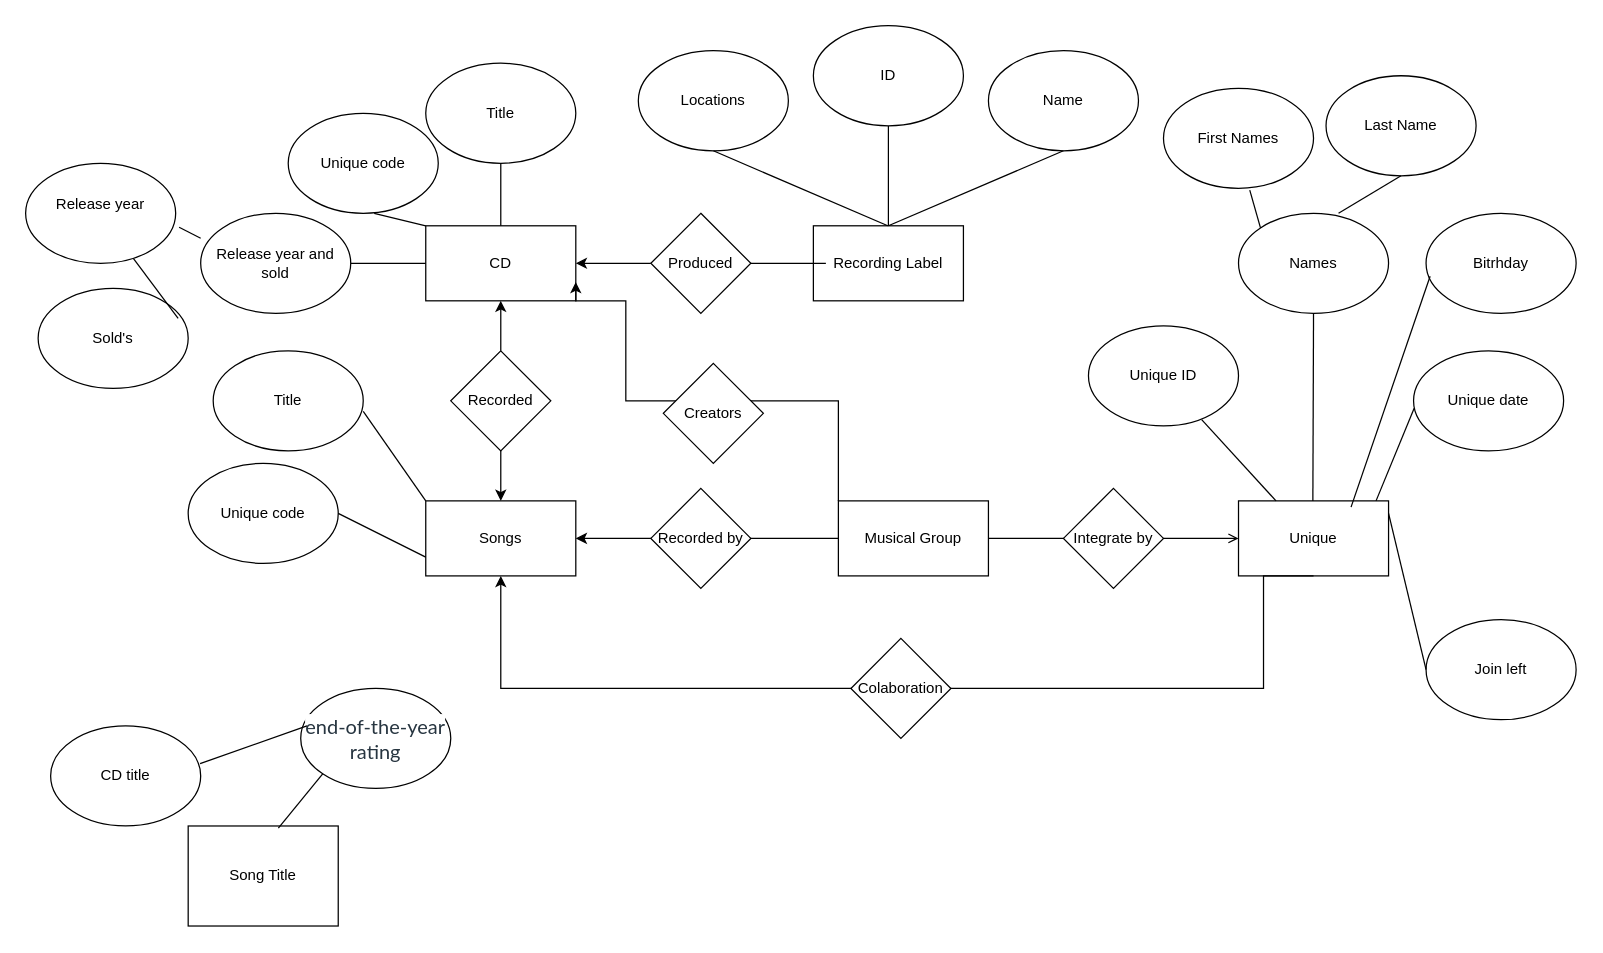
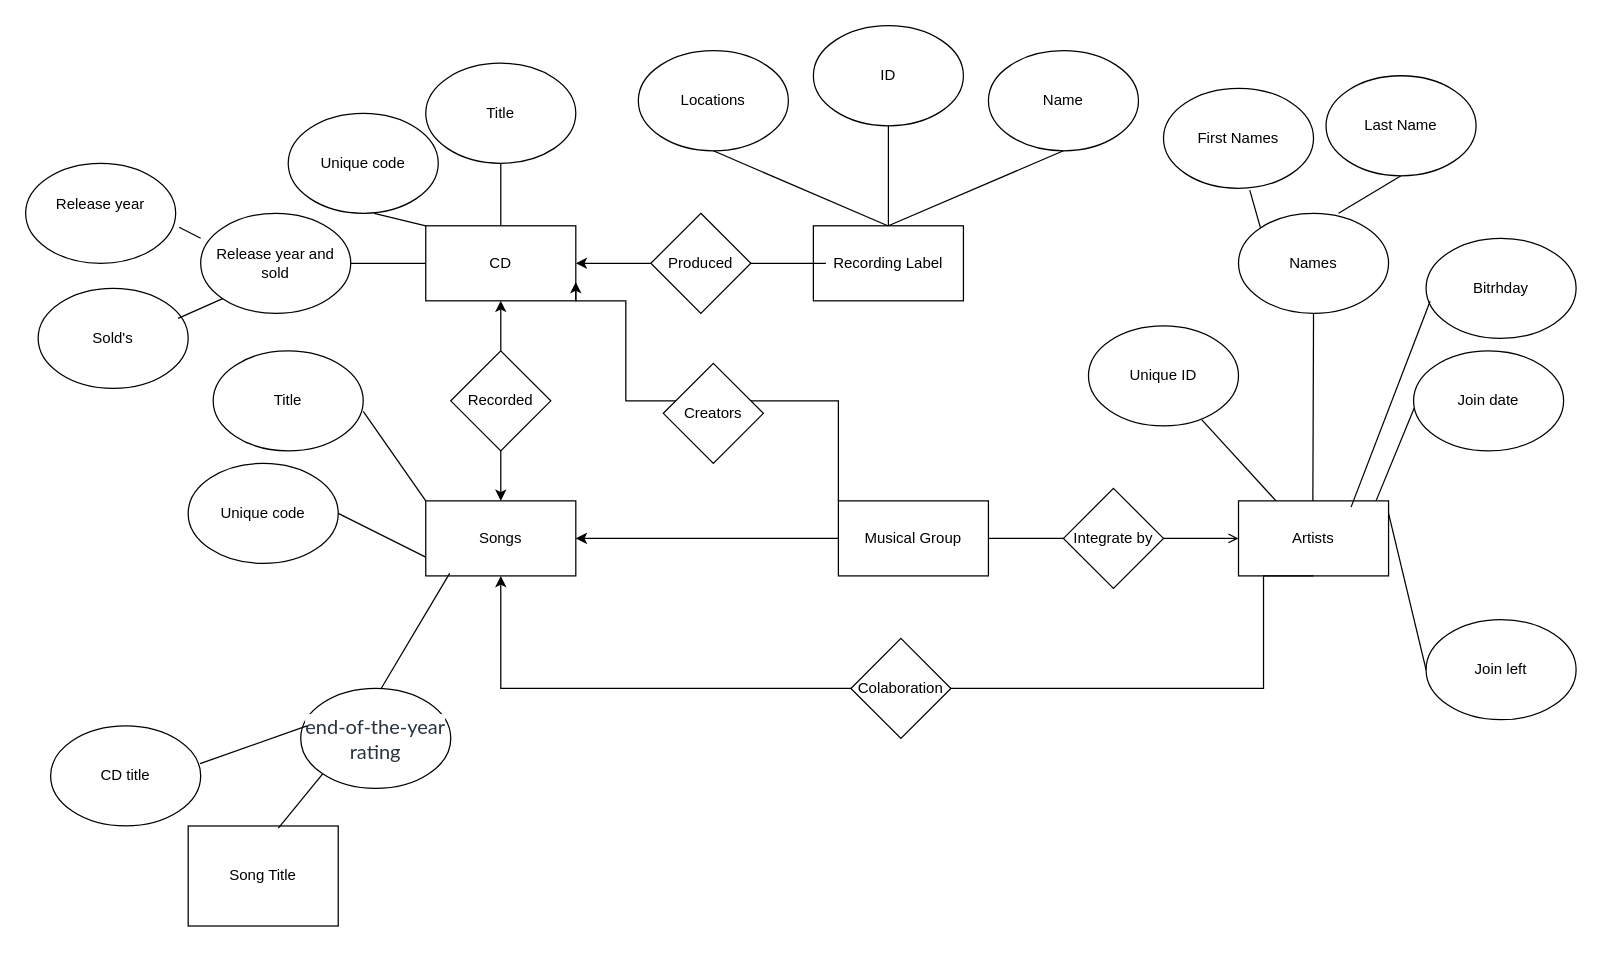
node "Bitrhday": moved (1501, 263) -> (1501, 288)
edge "Release year" -- "Sold's": now "Release year and sold" -- "Sold's"
node "Unique date": label "Unique date" -> "Join date"
node "Recorded by": removed
node "Unique": label "Unique" -> "Artists"
edge "Songs" -- "end-of-the-year rating": added
